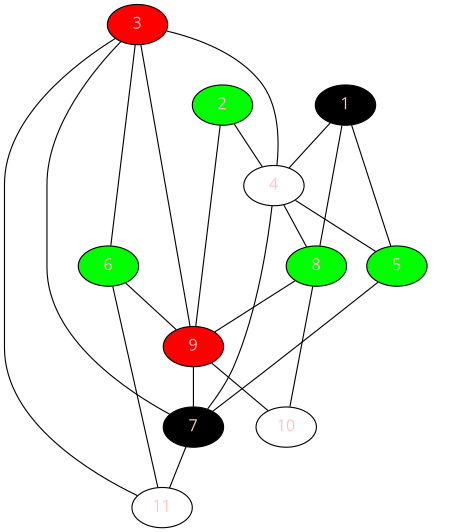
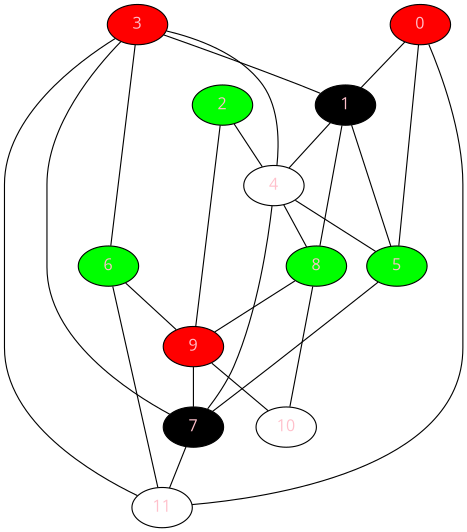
node "0": added
edge "3" -- "9": now "3" -- "1"
